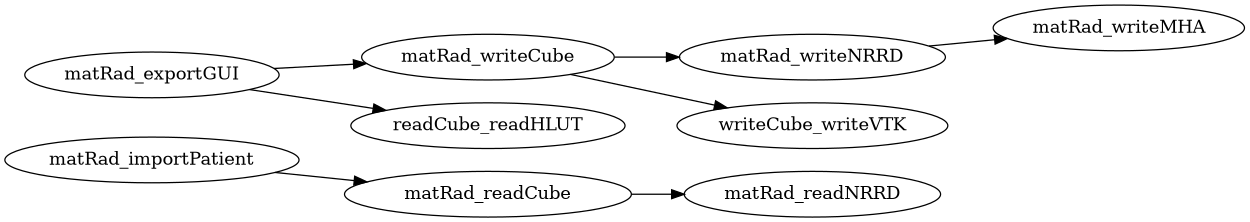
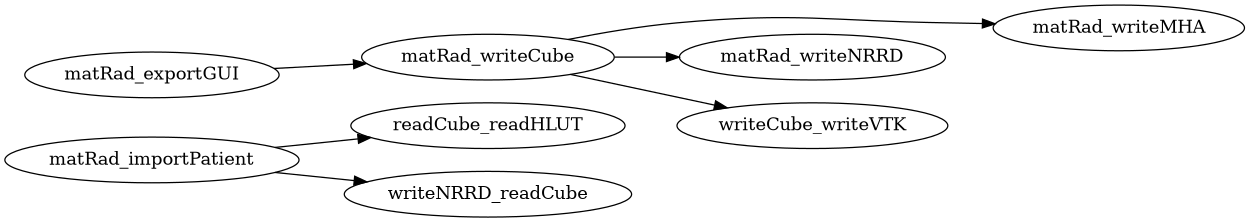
edge "matRad_writeNRRD" -> "matRad_writeMHA": now "matRad_writeCube" -> "matRad_writeMHA"
edge "matRad_exportGUI" -> "readCube_readHLUT": now "matRad_importPatient" -> "readCube_readHLUT"
node "matRad_readCube": label "matRad_readCube" -> "writeNRRD_readCube"
node "matRad_readNRRD": removed
